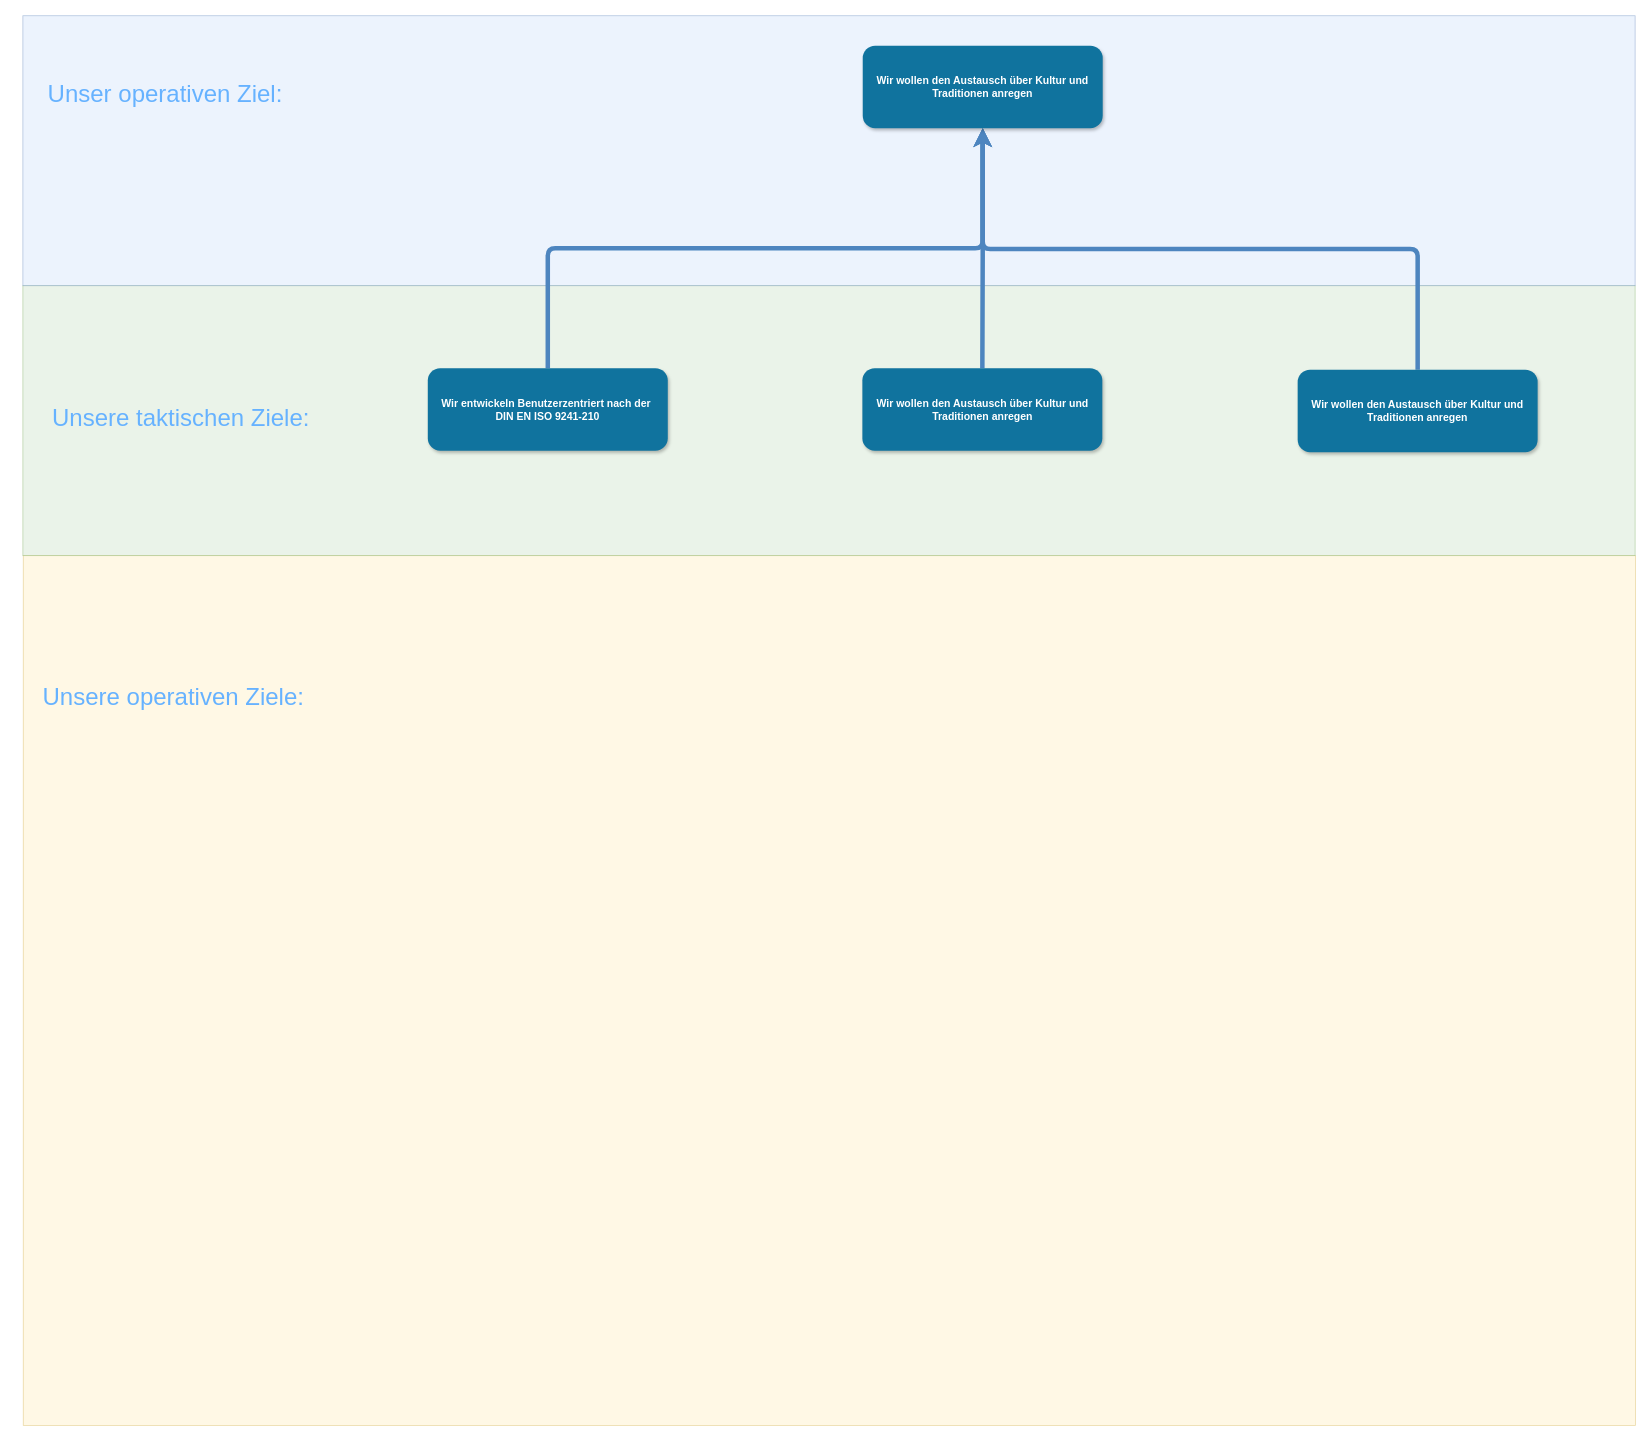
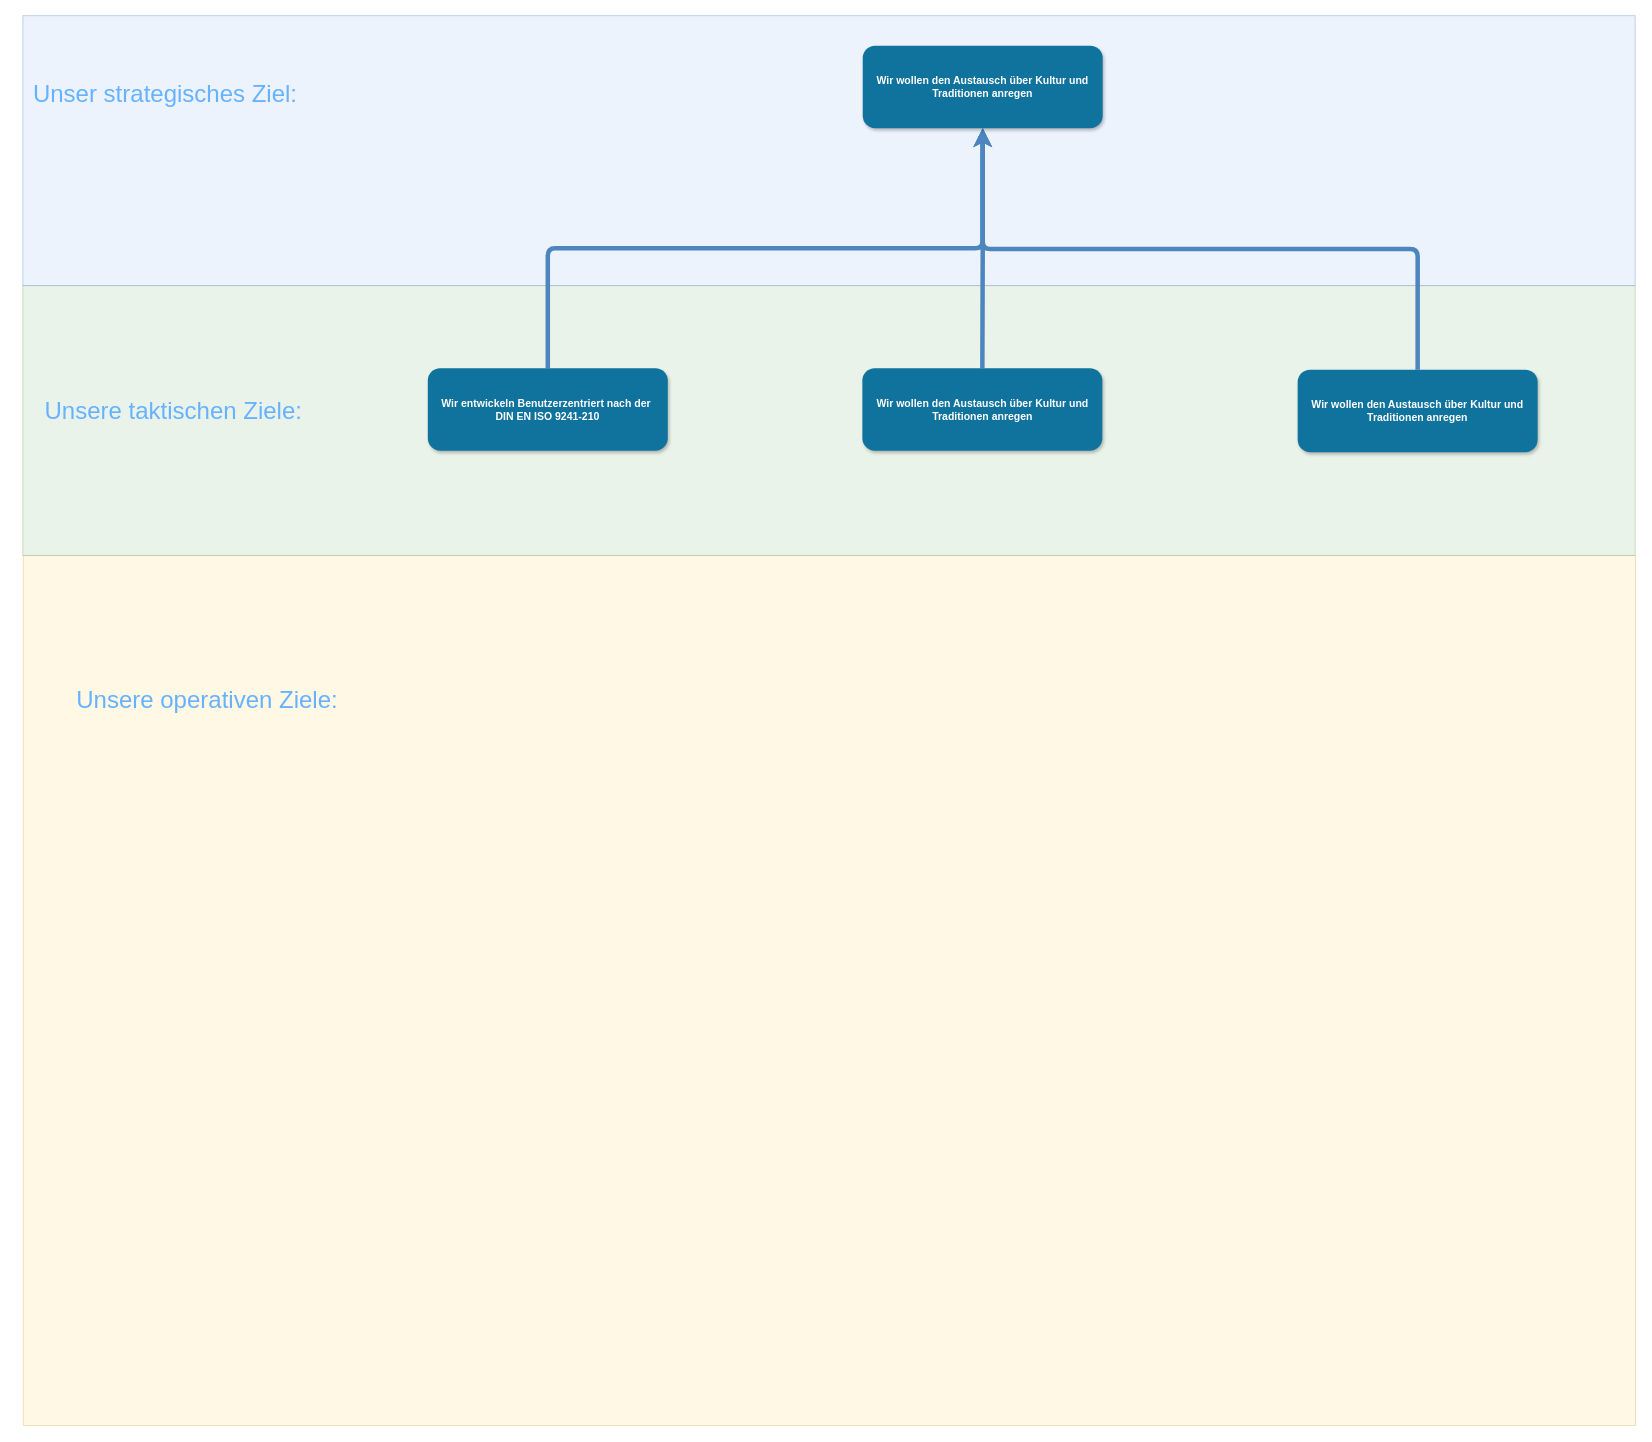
node "Unser operativen Ziel:": label "Unser operativen Ziel:" -> "Unser strategisches Ziel:"
node "Unsere taktischen Ziele:": moved (181, 418) -> (173, 411)
node "Unsere operativen Ziele:": moved (173, 696) -> (207, 700)
